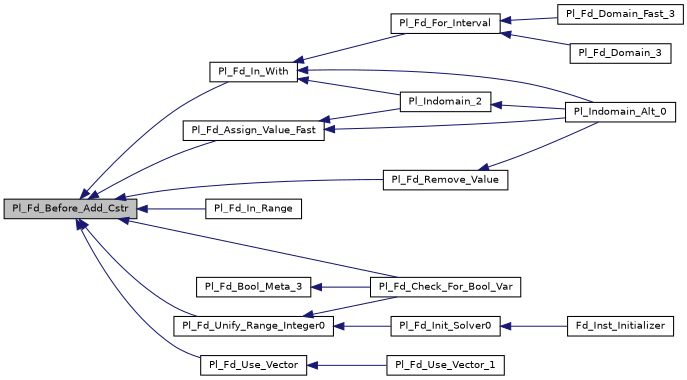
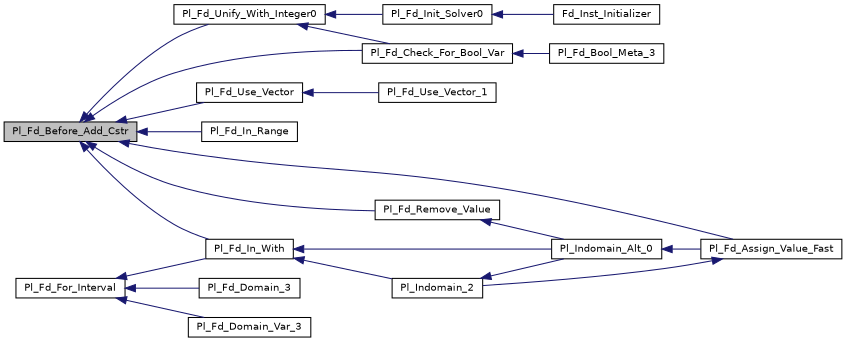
node "Pl_Fd_Domain_Fast_3": label "Pl_Fd_Domain_Fast_3" -> "Pl_Fd_Domain_Var_3"
edge "Pl_Fd_For_Interval" -> "Pl_Fd_In_With": reversed
edge "Pl_Indomain_Alt_0" -> "Pl_Fd_Assign_Value_Fast": reversed
edge "Pl_Fd_Check_For_Bool_Var" -> "Pl_Fd_Bool_Meta_3": reversed
node "Pl_Fd_Unify_Range_Integer0": label "Pl_Fd_Unify_Range_Integer0" -> "Pl_Fd_Unify_With_Integer0"
